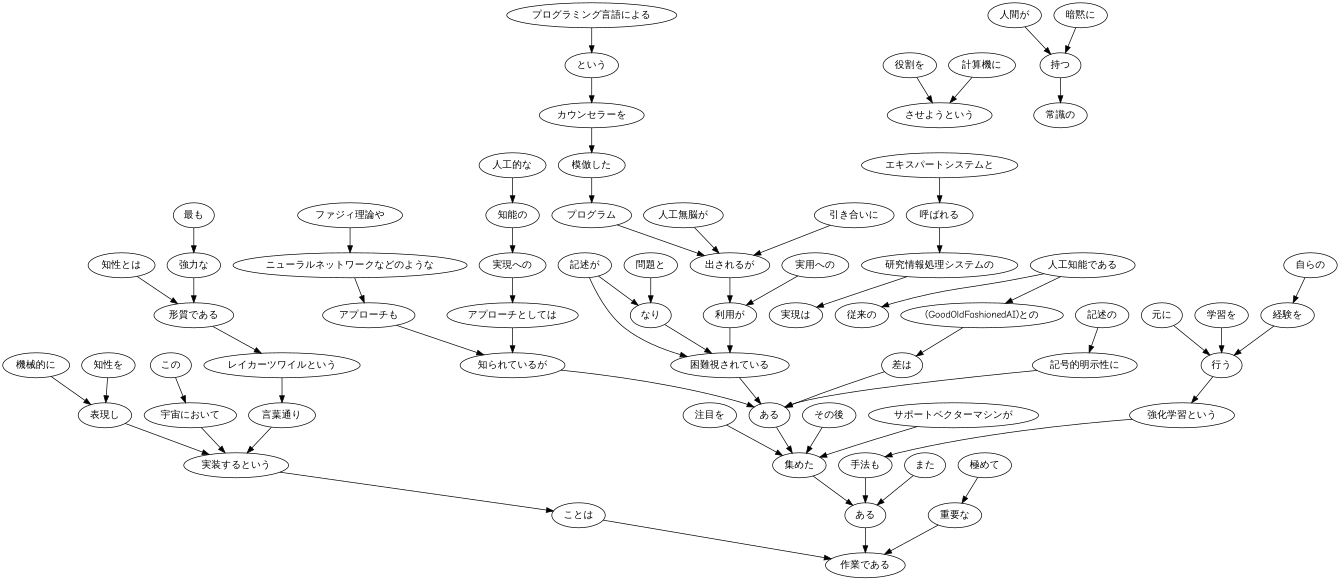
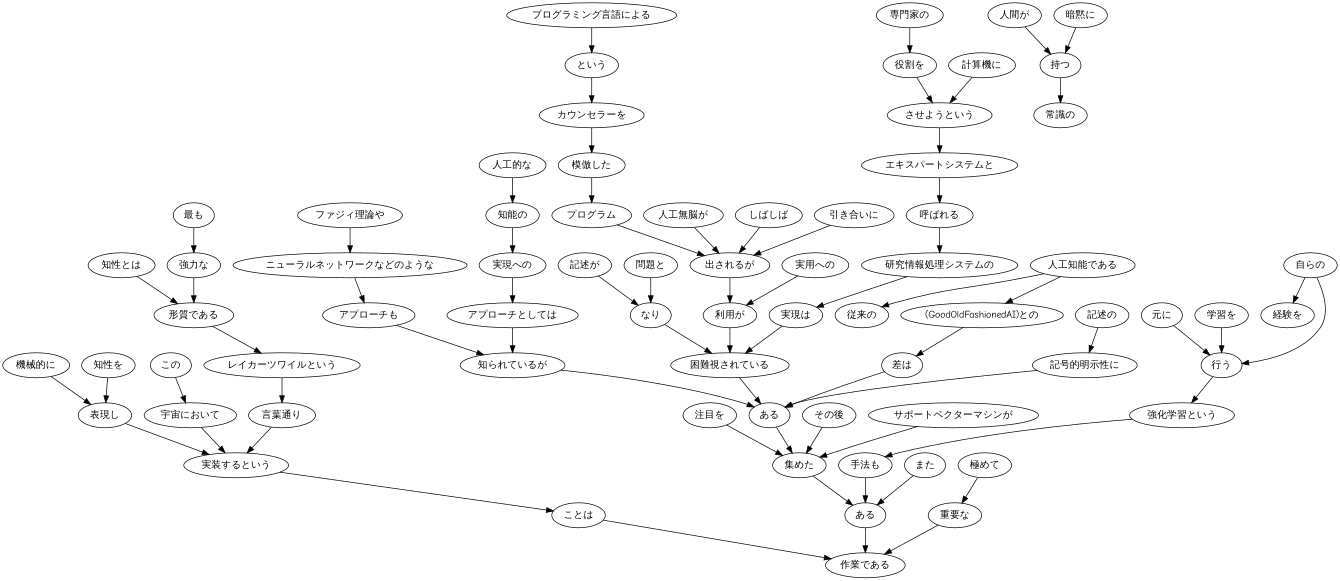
node "専門家の": added
edge "させようという" -> "エキスパートシステムと": added
node "しばしば": added
edge "記述が" -> "困難視されている": now "実現は" -> "困難視されている"
edge "経験を" -> "行う": now "自らの" -> "行う"
